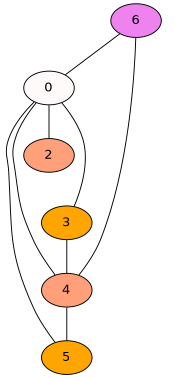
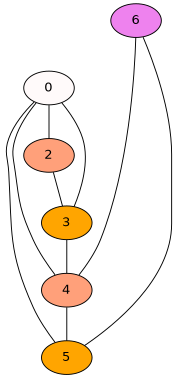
edge "6" -- "0": now "6" -- "5"
edge "2" -- "3": added
